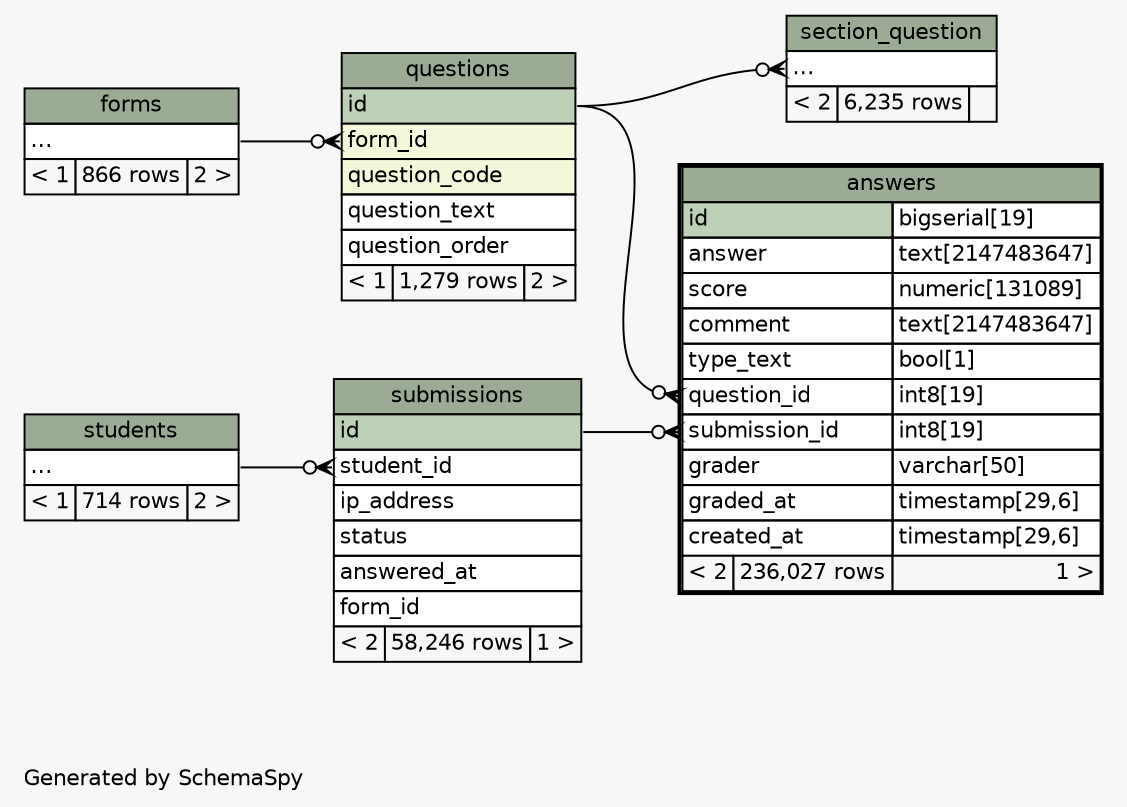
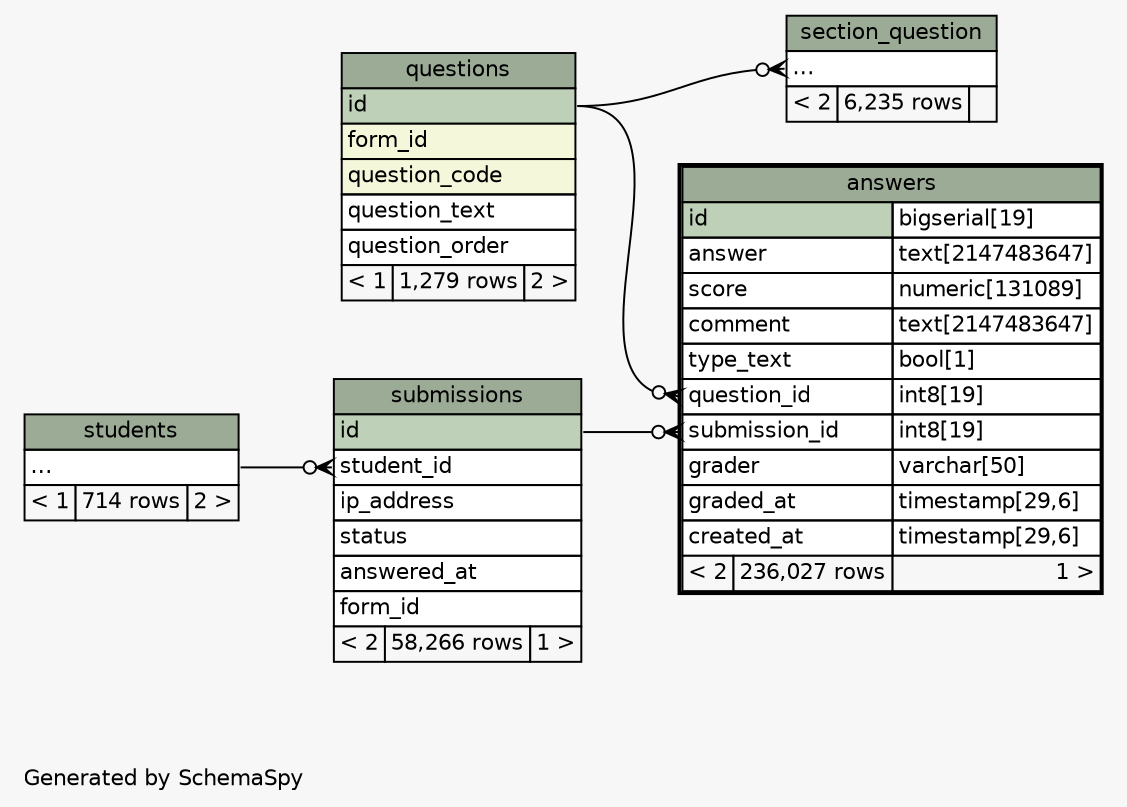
node "forms": removed
node "submissions": text "58,246 rows" -> "58,266 rows"
